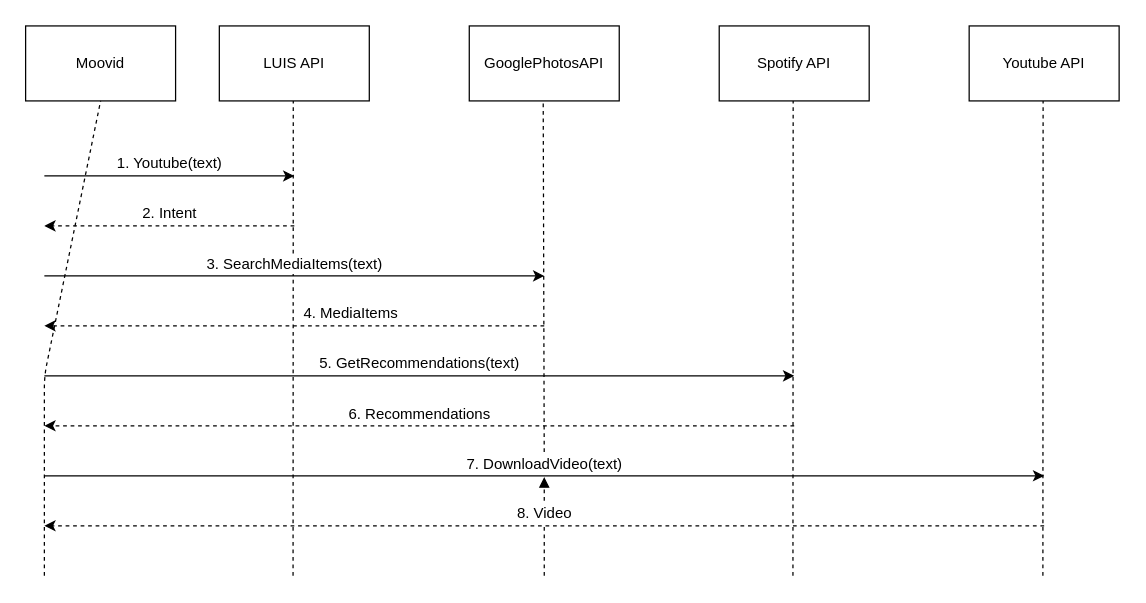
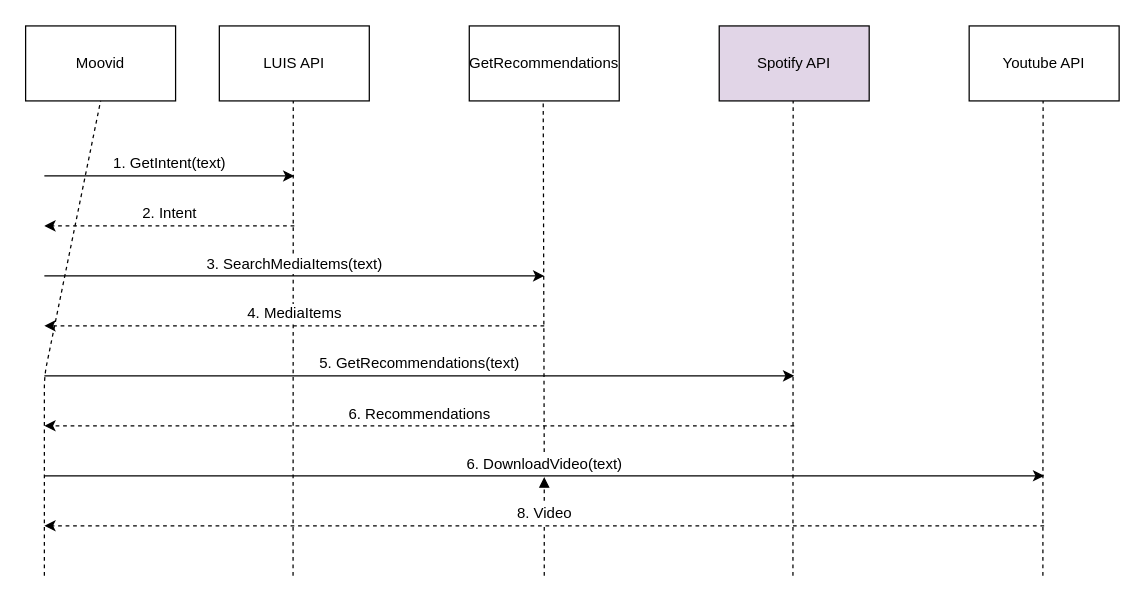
node "GooglePhotosAPI": label "GooglePhotosAPI" -> "GetRecommendations"
node "Spotify API": fillcolor #ffffff -> #e1d5e7
node "1. Youtube(text)": label "1. Youtube(text)" -> "1. GetIntent(text)"
node "4. MediaItems": moved (351, 313) -> (294, 313)
node "7. DownloadVideo(text)": label "7. DownloadVideo(text)" -> "6. DownloadVideo(text)"
